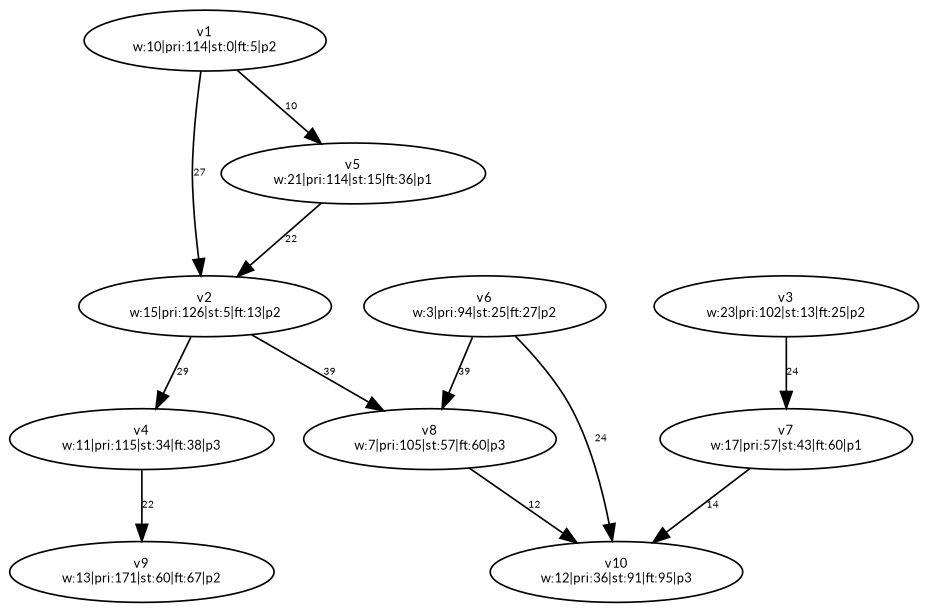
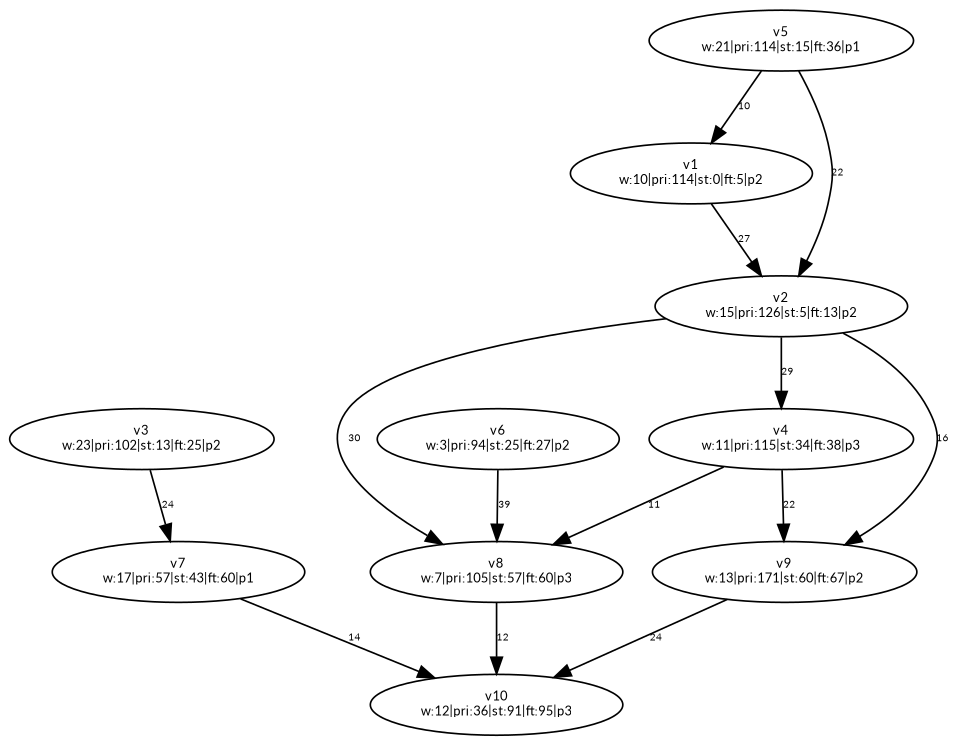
edge "v1 w:10|pri:114|st:0|ft:5|p2" -> "v5 w:21|pri:114|st:15|ft:36|p1": reversed
edge "v2 w:15|pri:126|st:5|ft:13|p2" -> "v8 w:7|pri:105|st:57|ft:60|p3": label "39" -> "30"
edge "v6 w:3|pri:94|st:25|ft:27|p2" -> "v10 w:12|pri:36|st:91|ft:95|p3": now "v9 w:13|pri:171|st:60|ft:67|p2" -> "v10 w:12|pri:36|st:91|ft:95|p3"
edge "v2 w:15|pri:126|st:5|ft:13|p2" -> "v9 w:13|pri:171|st:60|ft:67|p2": added, label "16"
edge "v4 w:11|pri:115|st:34|ft:38|p3" -> "v8 w:7|pri:105|st:57|ft:60|p3": added, label "11"
